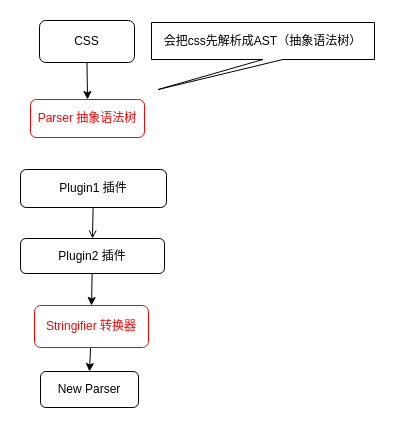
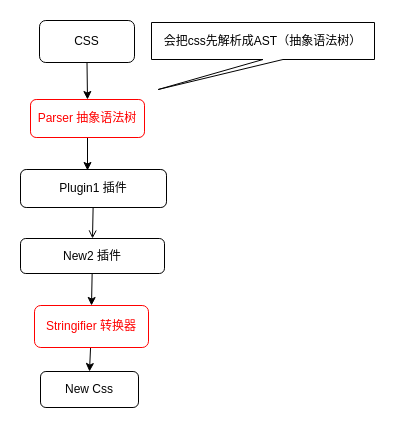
edge "Parser 抽象语法树" -> "Plugin1 插件": added
node "Plugin2 插件": label "Plugin2 插件" -> "New2 插件"
node "New Parser": label "New Parser" -> "New Css"
